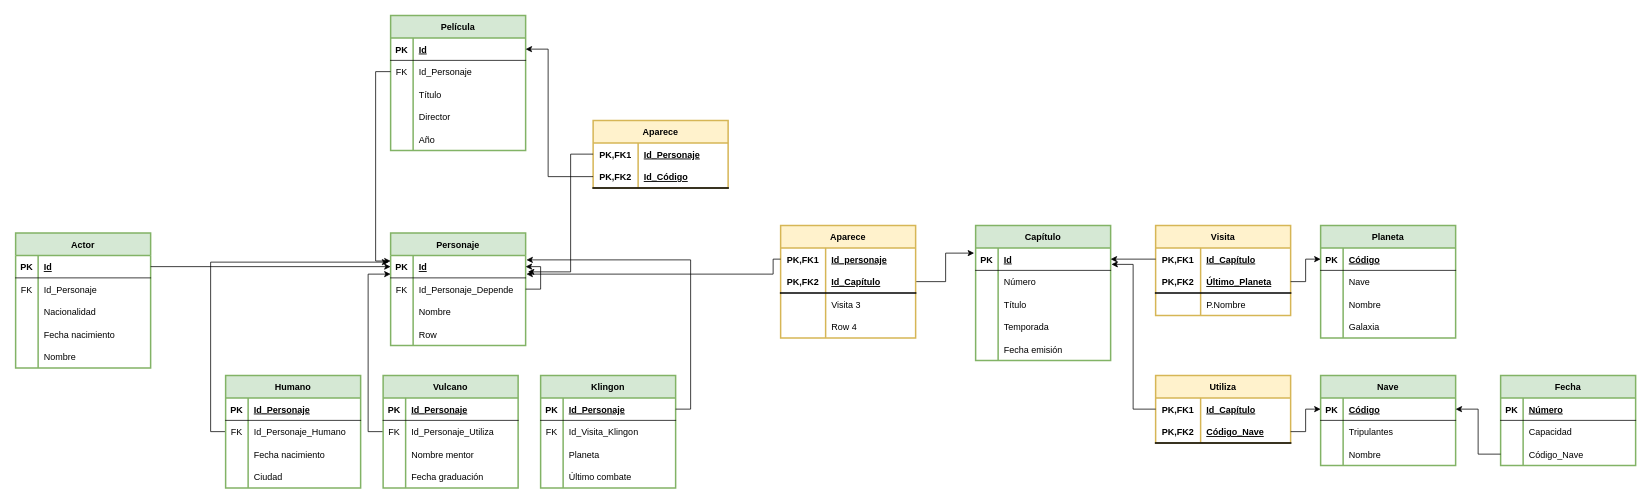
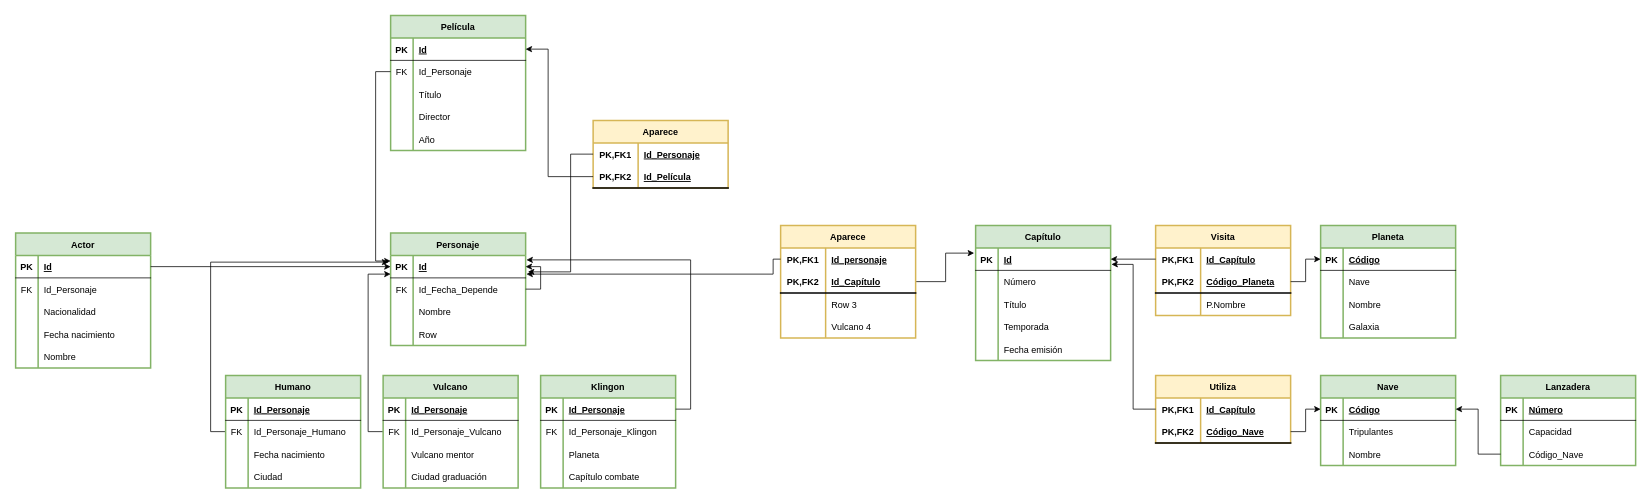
node "Id_Código": label "Id_Código" -> "Id_Película"
node "Último_Planeta": label "Último_Planeta" -> "Código_Planeta"
node "Id_Personaje_Depende": label "Id_Personaje_Depende" -> "Id_Fecha_Depende"
node "Visita 3": label "Visita 3" -> "Row 3"
node "Row 4": label "Row 4" -> "Vulcano 4"
node "Fecha": label "Fecha" -> "Lanzadera"
node "Id_Personaje_Utiliza": label "Id_Personaje_Utiliza" -> "Id_Personaje_Vulcano"
node "Id_Visita_Klingon": label "Id_Visita_Klingon" -> "Id_Personaje_Klingon"
node "Nombre mentor": label "Nombre mentor" -> "Vulcano mentor"
node "Fecha graduación": label "Fecha graduación" -> "Ciudad graduación"
node "Último combate": label "Último combate" -> "Capítulo combate"
